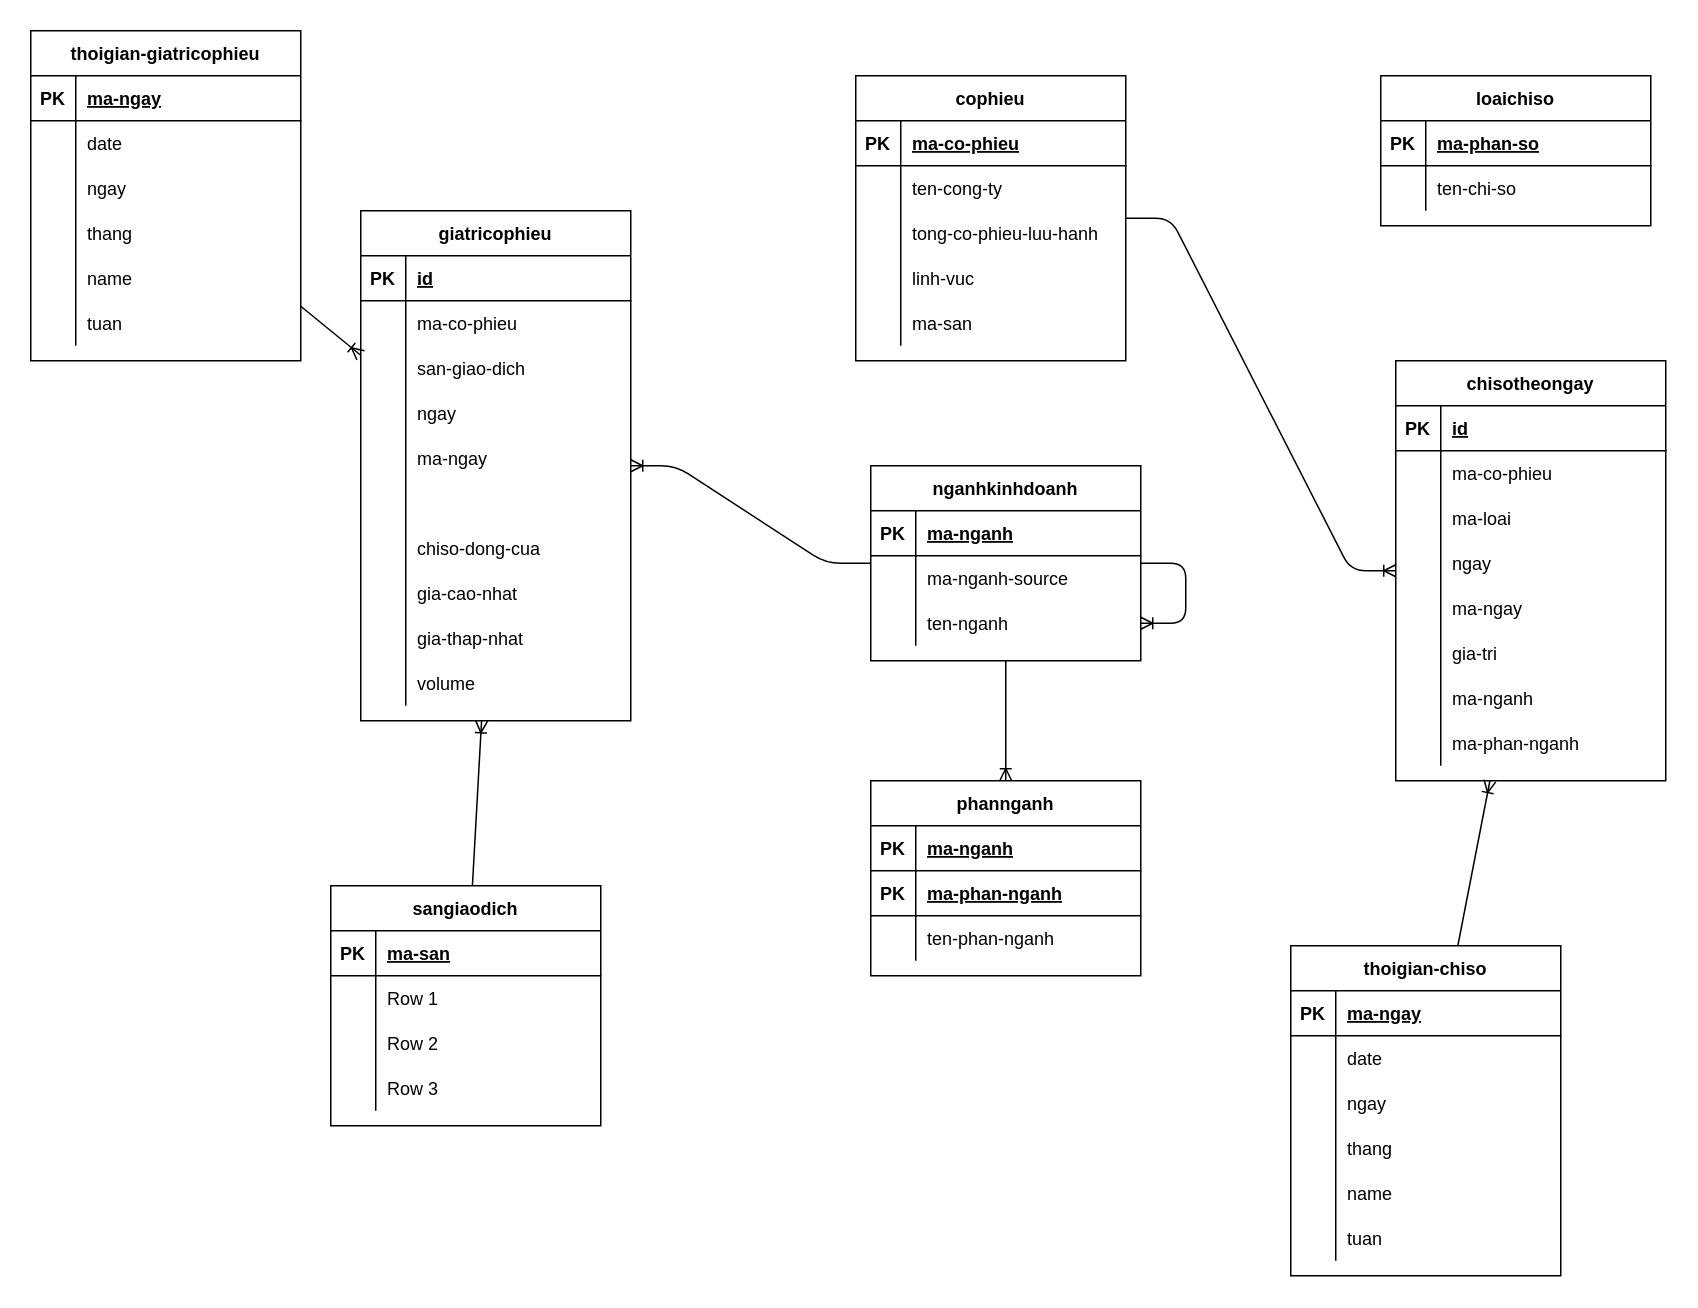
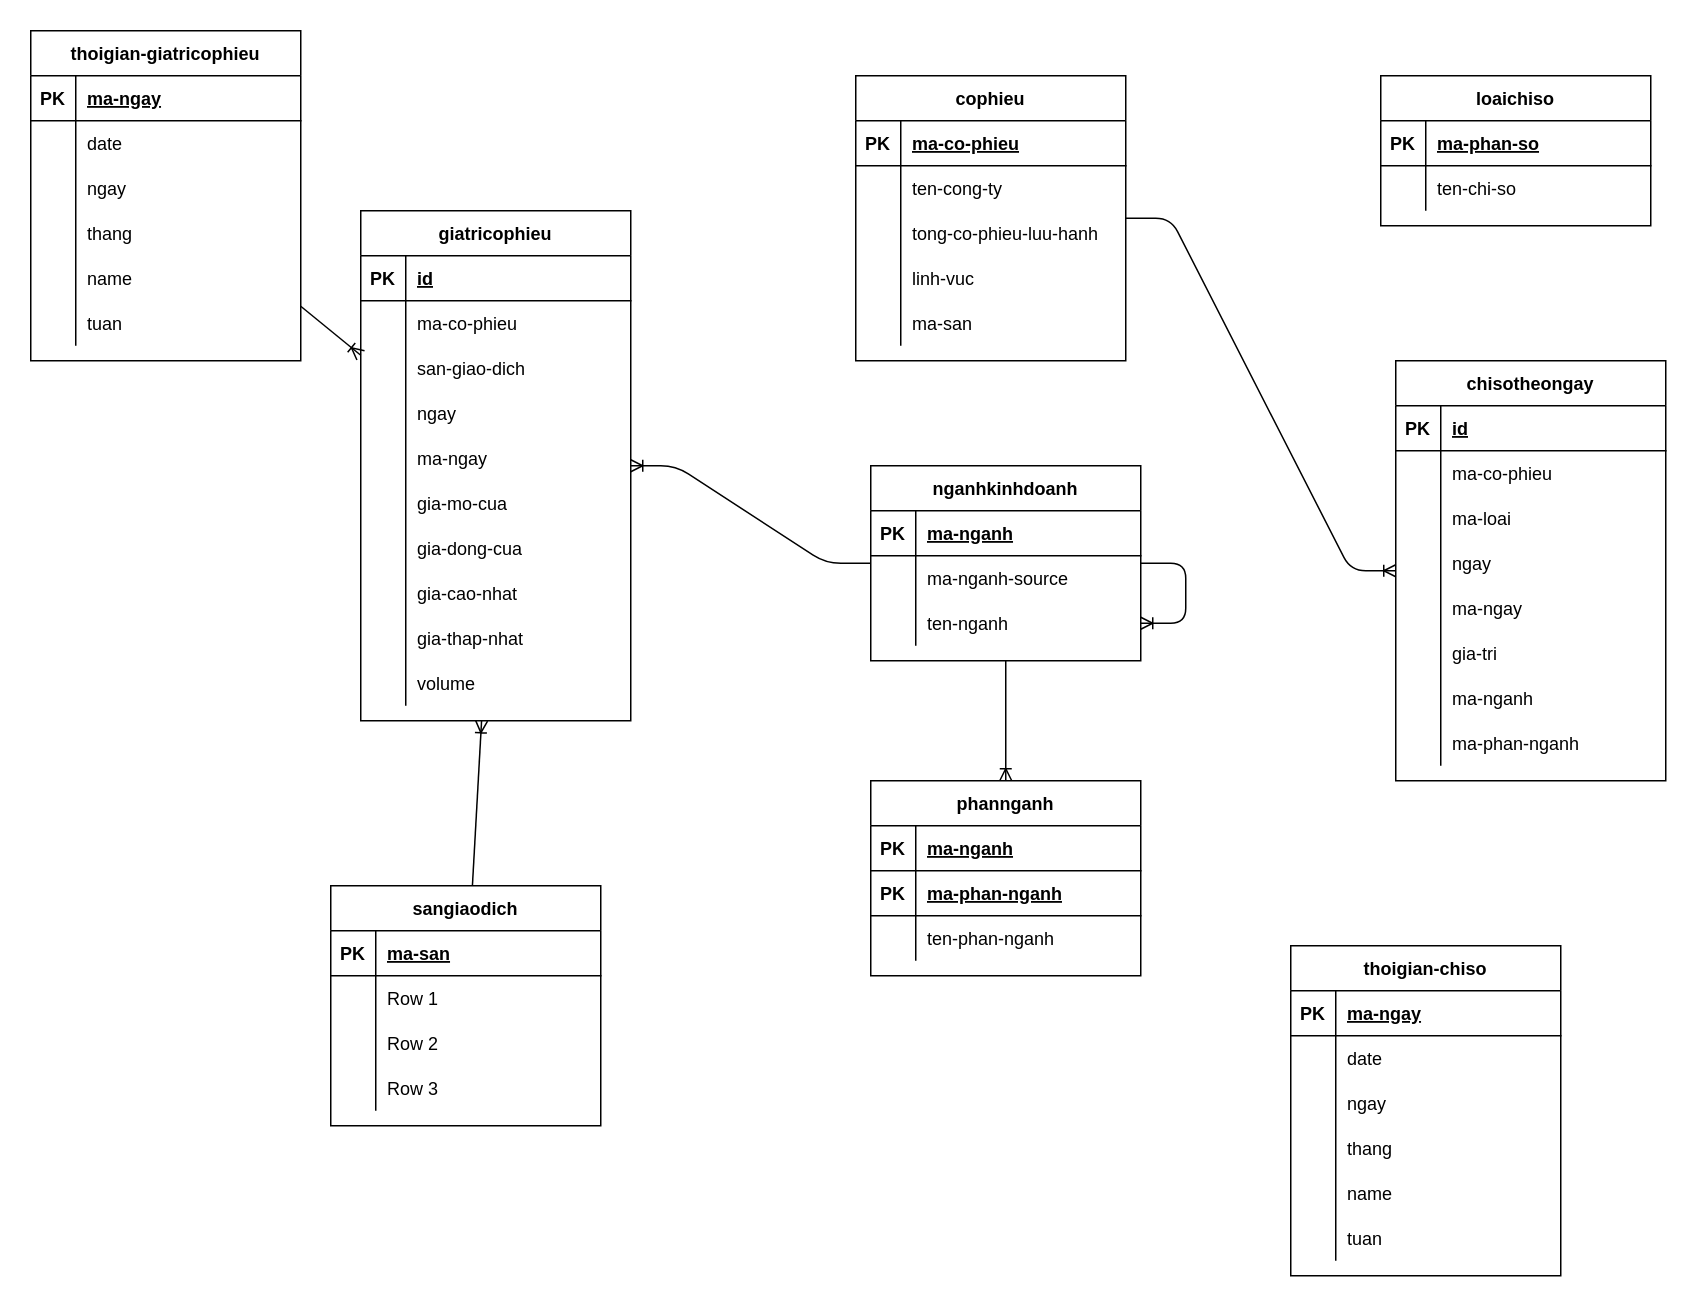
node "gia-mo-cua": added
node "chiso-dong-cua": label "chiso-dong-cua" -> "gia-dong-cua"
edge "thoigian-chiso" -> "chisotheongay": removed
